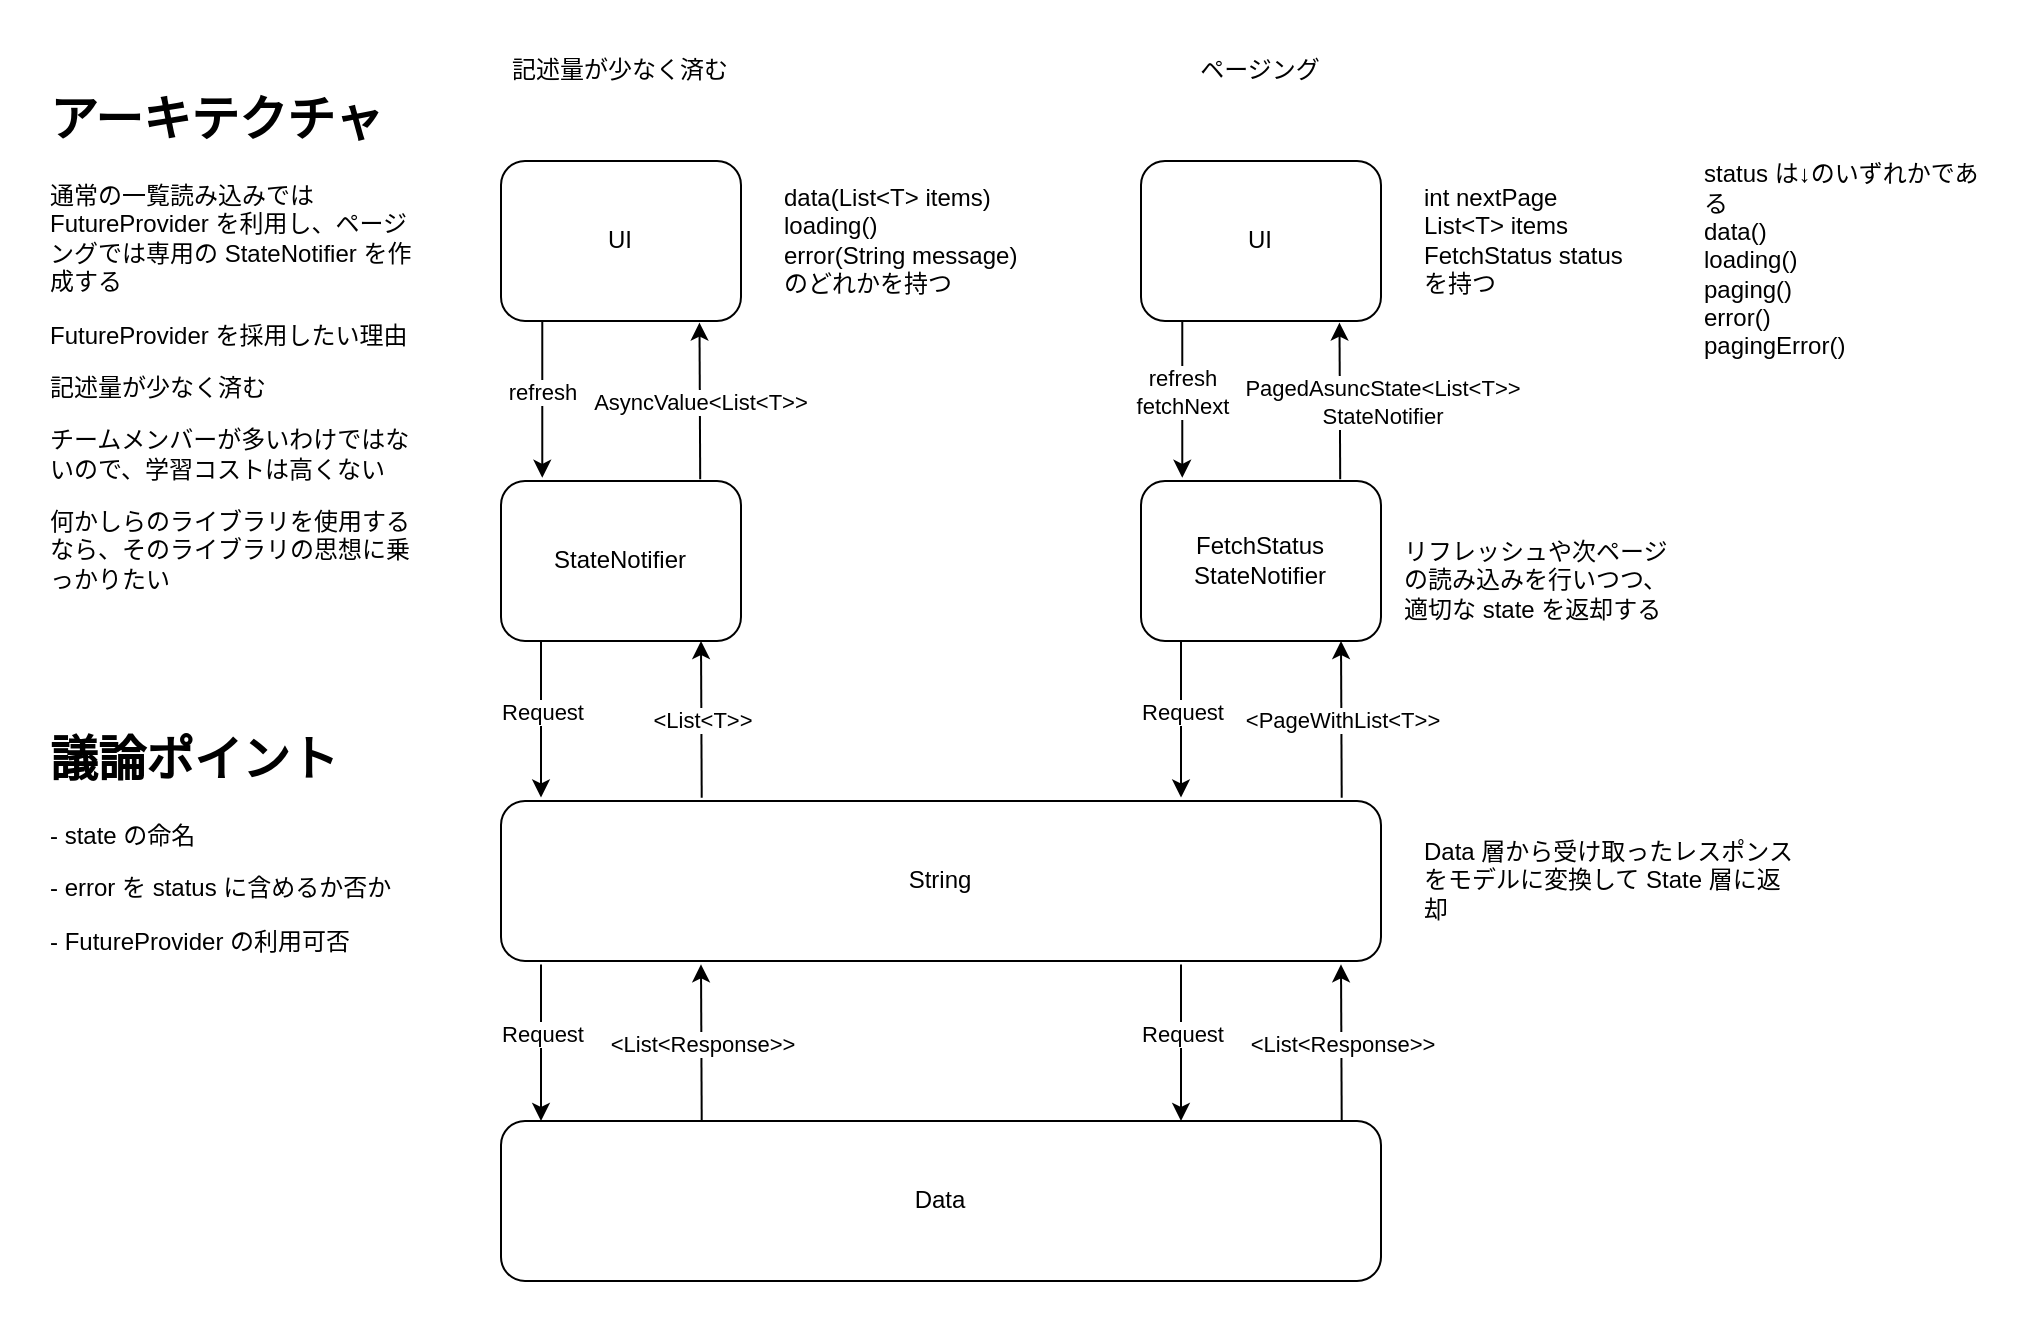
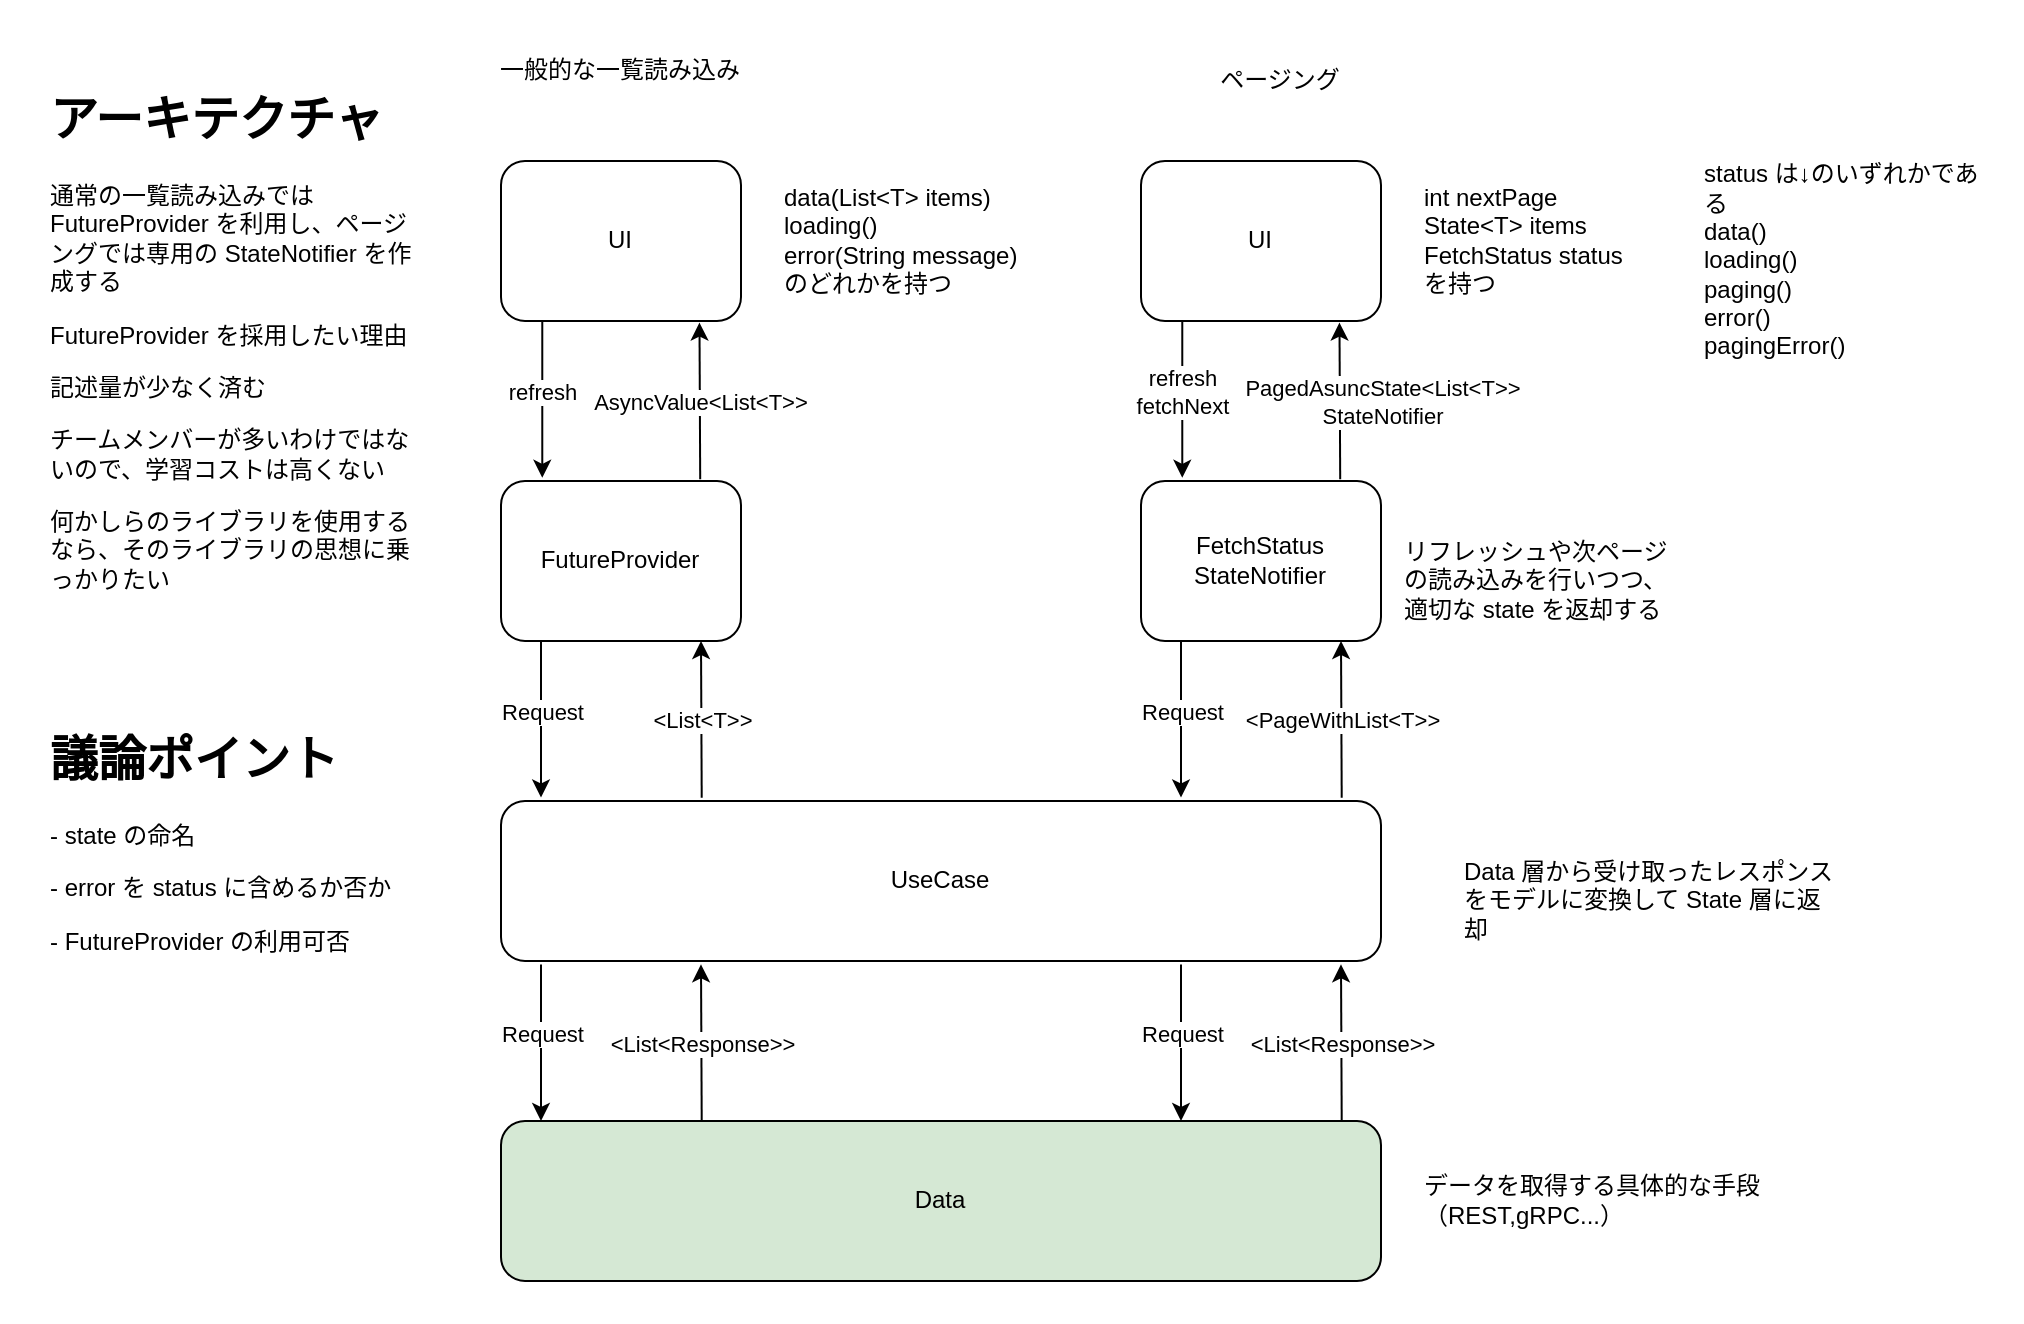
node "記述量が少なく済む": label "記述量が少なく済む" -> "一般的な一覧読み込み"
node "ページング": moved (1261, 71) -> (1281, 81)
node "int nextPage List<T> items FetchStatus status を持つ": label "int nextPage List<T> items FetchStatus status を持つ" -> "int nextPage State<T> items FetchStatus status を持つ"
node "StateNotifier": label "StateNotifier" -> "FutureProvider"
node "String": label "String" -> "UseCase"
node "Data 層から受け取ったレスポンスをモデルに変換して State 層に返却": moved (1611, 881) -> (1651, 901)
node "Data": fillcolor #ffffff -> #d5e8d4
node "データを取得する具体的な手段（REST,gRPC...）": added
